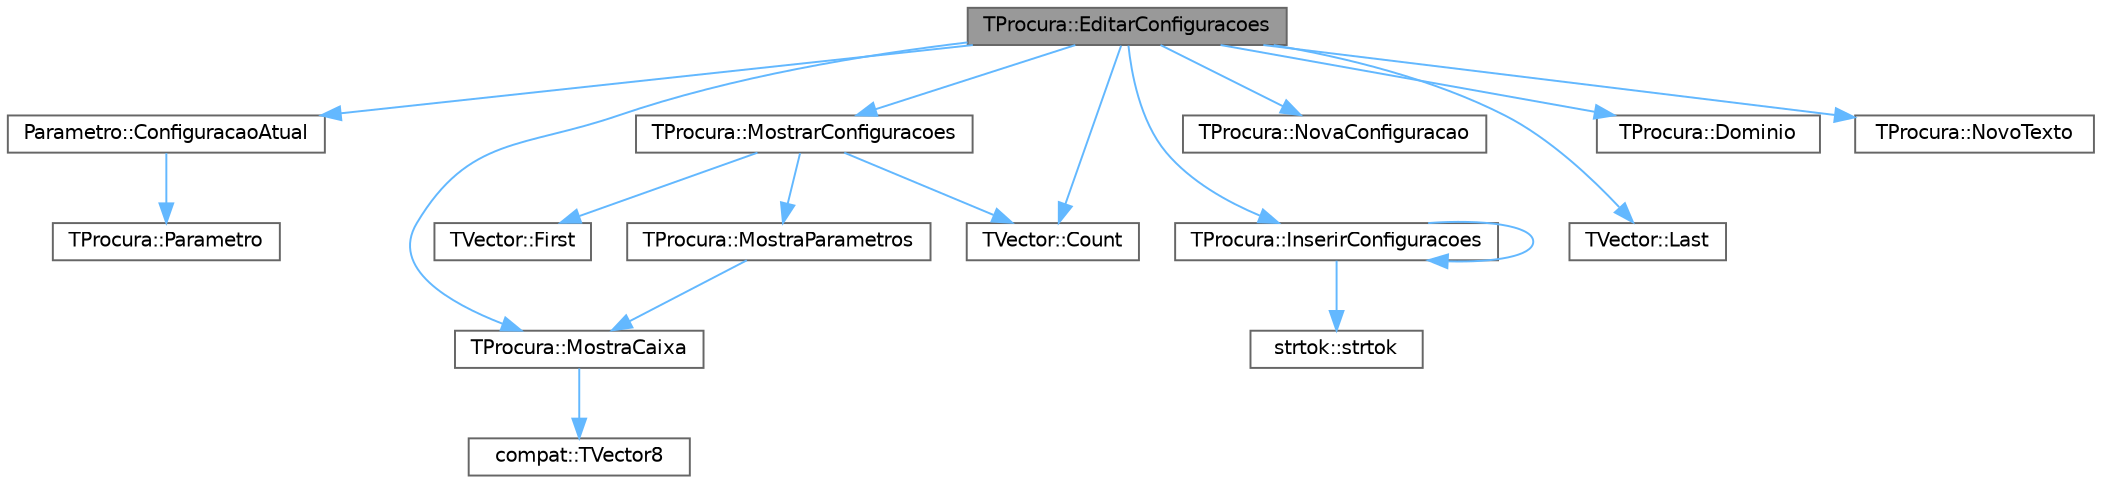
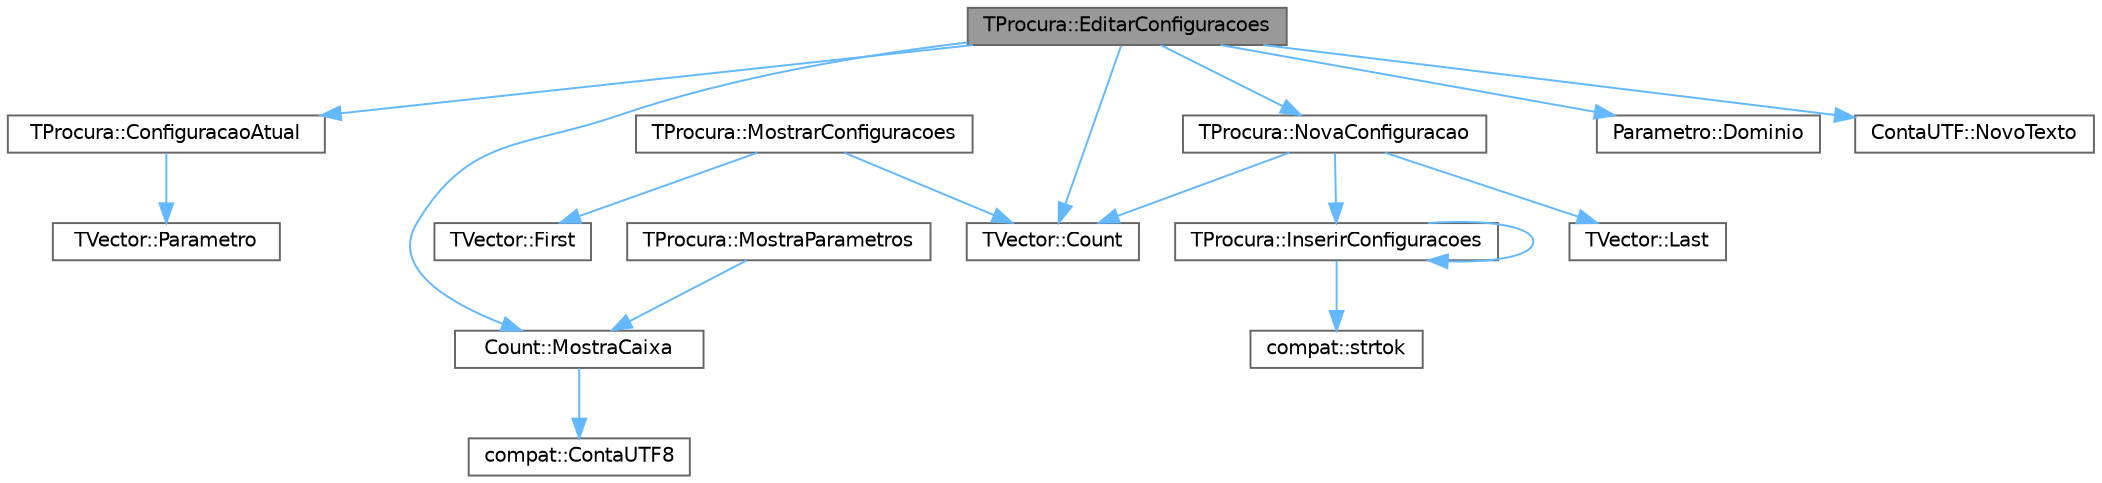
edge "TProcura::EditarConfiguracoes" -> "TProcura::MostrarConfiguracoes": removed
edge "TProcura::EditarConfiguracoes" -> "TVector::Last": now "TProcura::NovaConfiguracao" -> "TVector::Last"
node "Parametro::ConfiguracaoAtual": label "Parametro::ConfiguracaoAtual" -> "TProcura::ConfiguracaoAtual"
node "TProcura::Dominio": label "TProcura::Dominio" -> "Parametro::Dominio"
node "TProcura::NovoTexto": label "TProcura::NovoTexto" -> "ContaUTF::NovoTexto"
edge "TProcura::EditarConfiguracoes" -> "TProcura::InserirConfiguracoes": now "TProcura::NovaConfiguracao" -> "TProcura::InserirConfiguracoes"
edge "TProcura::MostrarConfiguracoes" -> "TProcura::MostraParametros": removed
edge "TProcura::NovaConfiguracao" -> "TVector::Count": added
node "TProcura::Parametro": label "TProcura::Parametro" -> "TVector::Parametro"
node "TProcura::MostraCaixa": label "TProcura::MostraCaixa" -> "Count::MostraCaixa"
node "strtok::strtok": label "strtok::strtok" -> "compat::strtok"
node "compat::TVector8": label "compat::TVector8" -> "compat::ContaUTF8"
